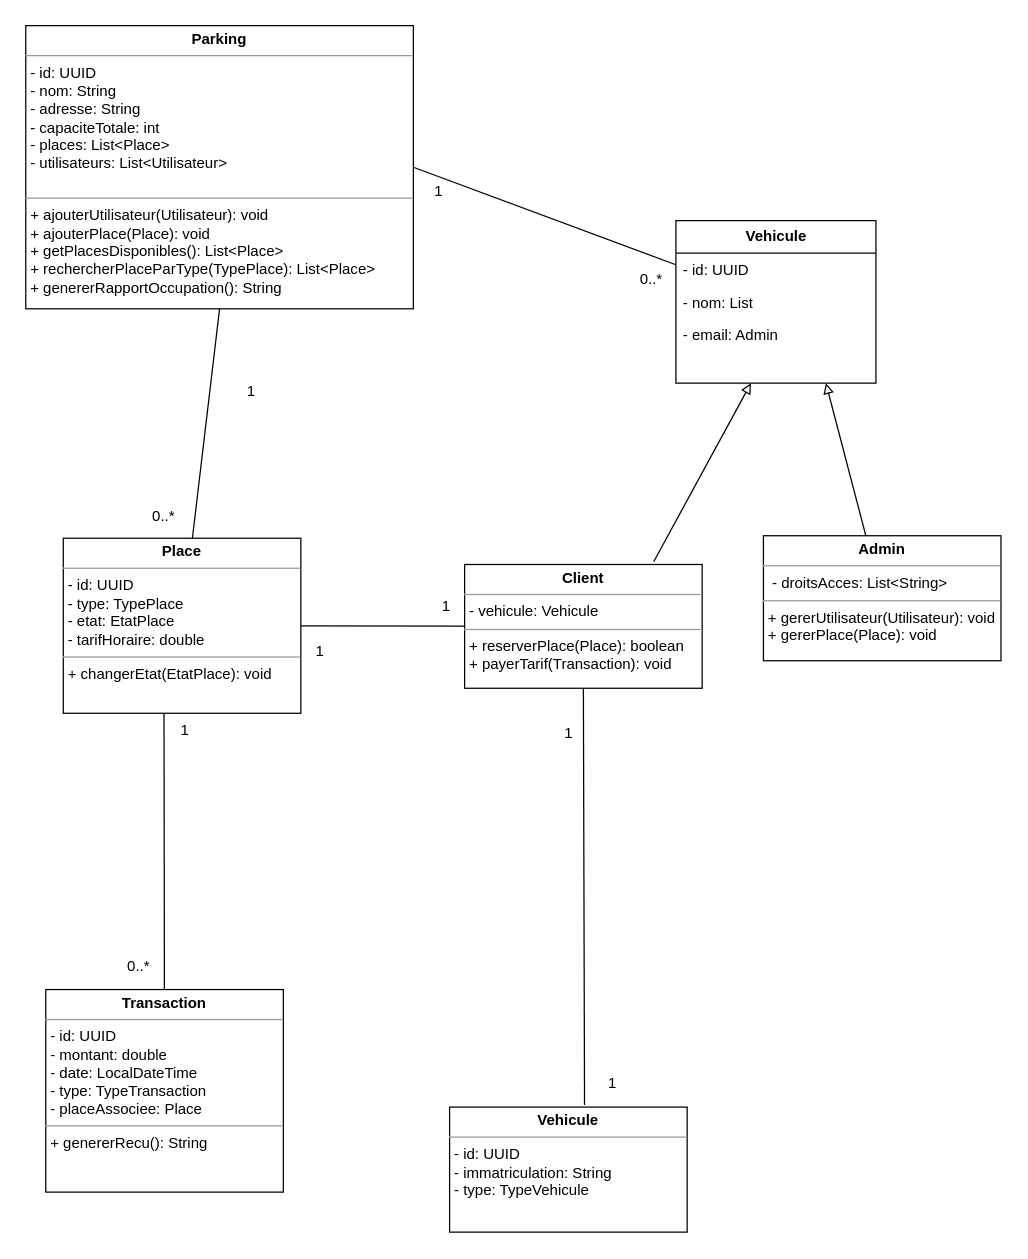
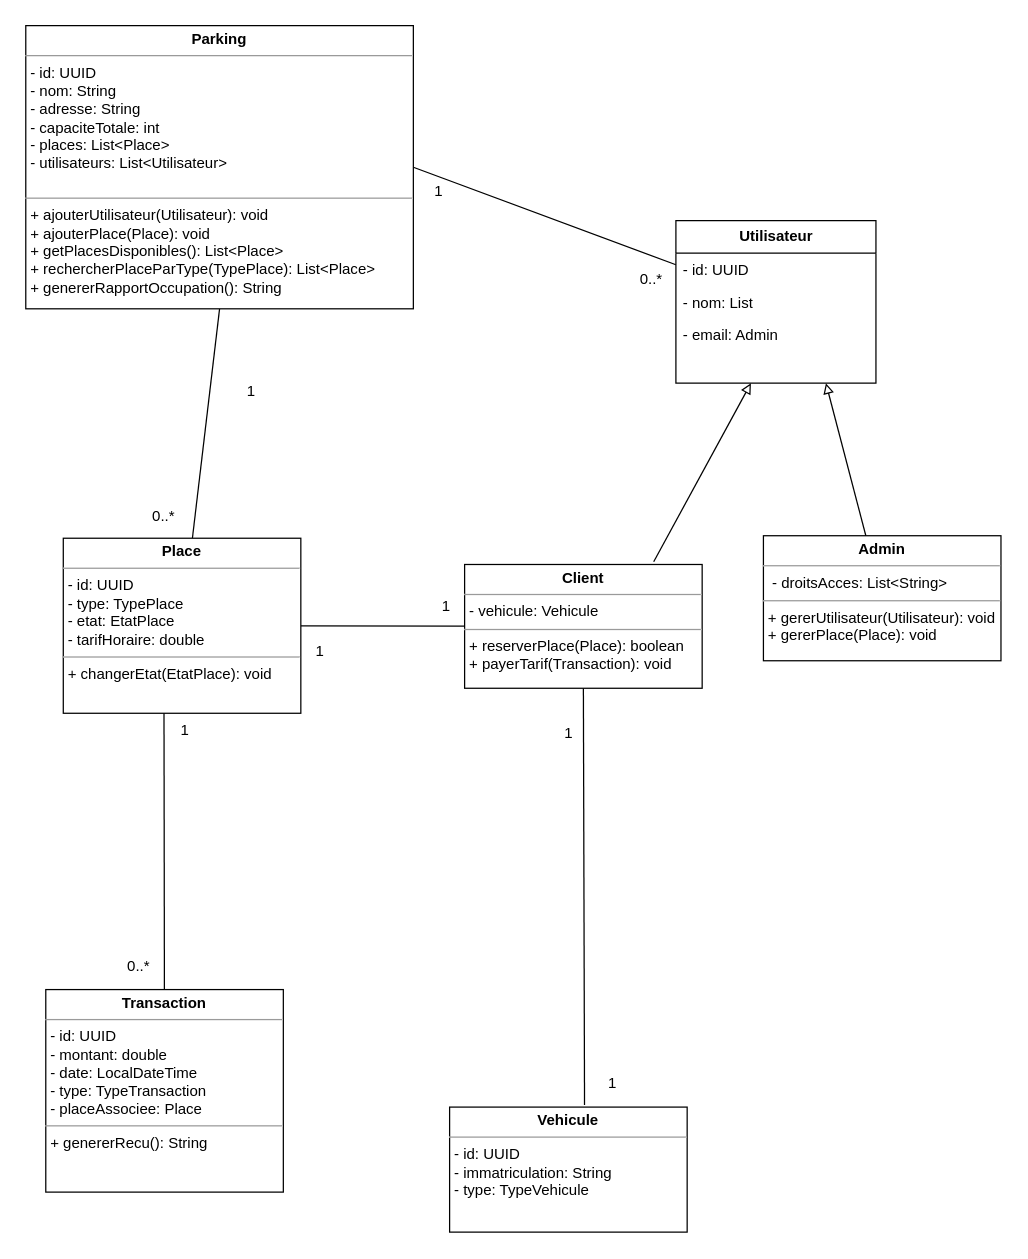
node "Vehicule": label "Vehicule" -> "Utilisateur"
